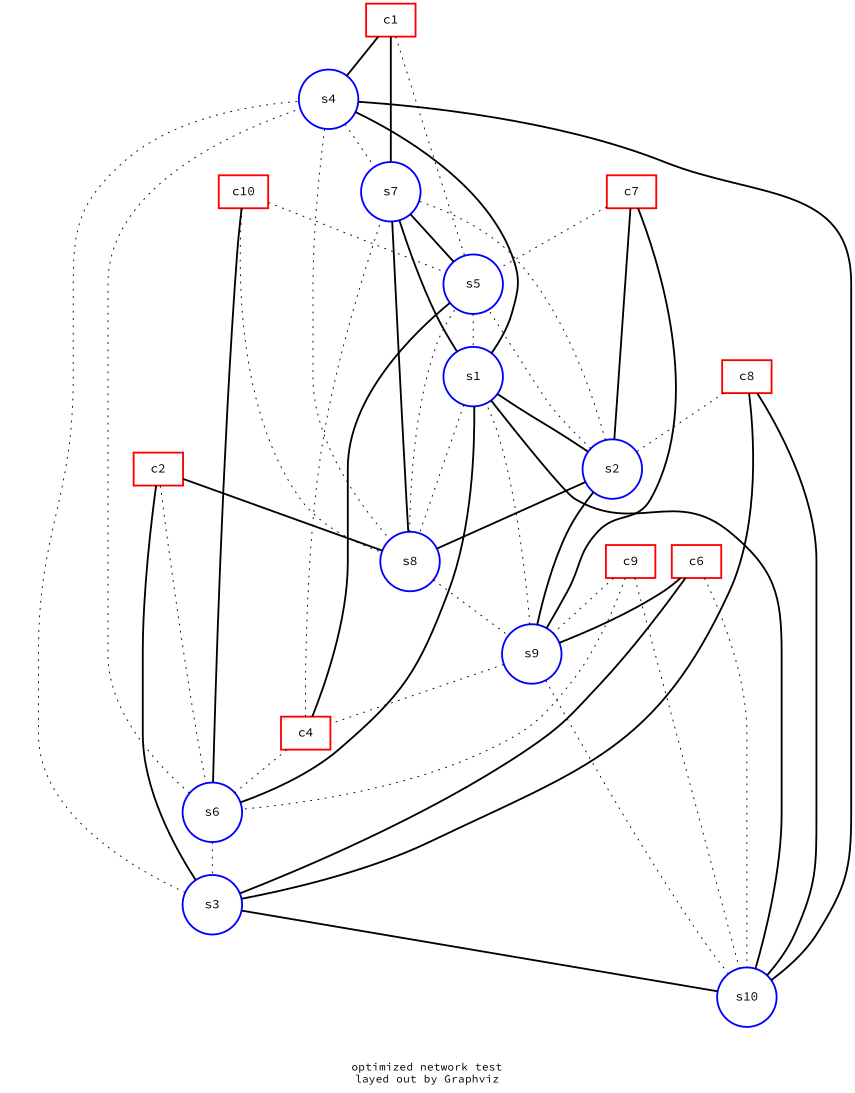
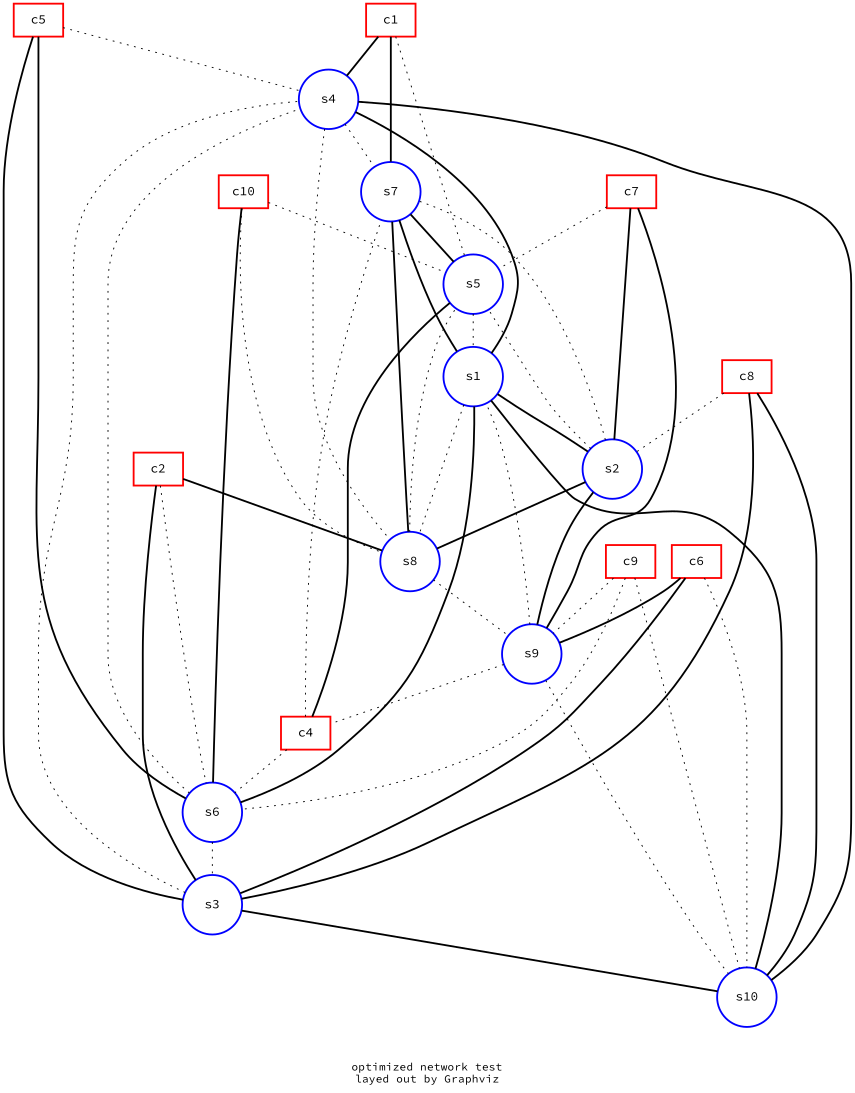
node "c5": added
